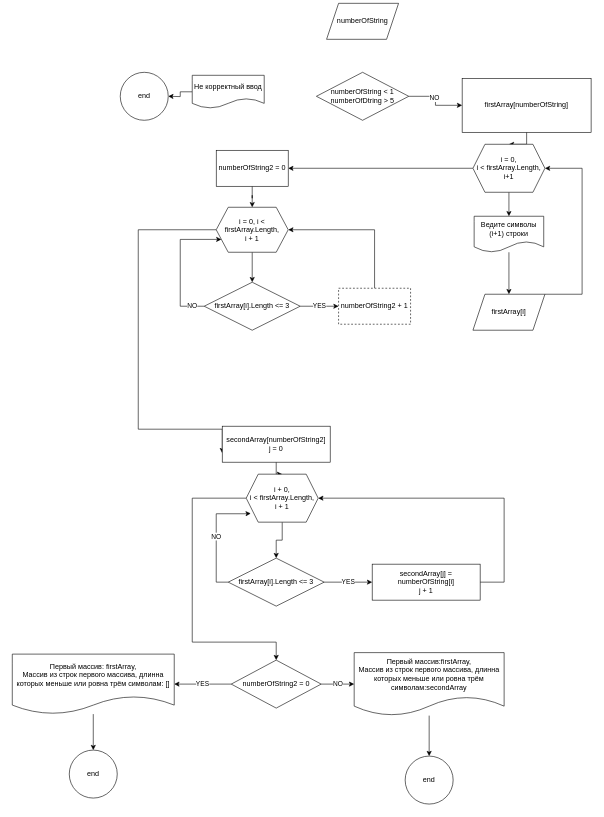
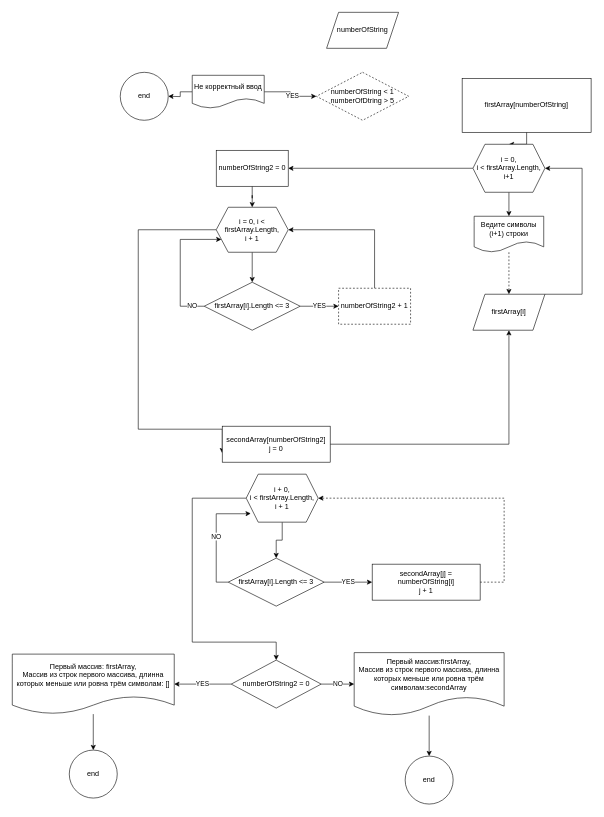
node "numberOfString": moved (363, 21) -> (363, 30)
edge "Не корректный ввод" -> "numberOfString < 1 numberOfDtring > 5": added, label "YES"
node "numberOfString < 1 numberOfDtring > 5": style solid -> dashed
edge "numberOfString < 1 numberOfDtring > 5" -> "firstArray[numberOfString]": removed, label "NO"
edge "Ведите символы (i+1) строки" -> "firstArray[i]": style solid -> dashed
edge "secondArray[numberOfString2] j = 0" -> "i + 0, i < firstArray.Length, i + 1": now "secondArray[numberOfString2] j = 0" -> "firstArray[i]"
edge "secondArray[j] = numberOfString[i] j + 1" -> "i + 0, i < firstArray.Length, i + 1": style solid -> dashed
